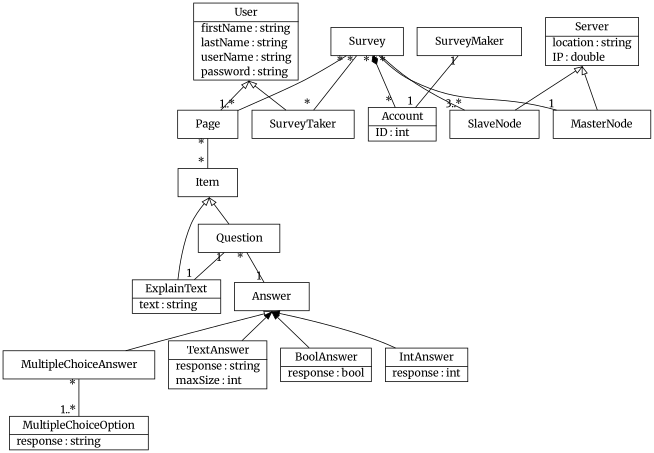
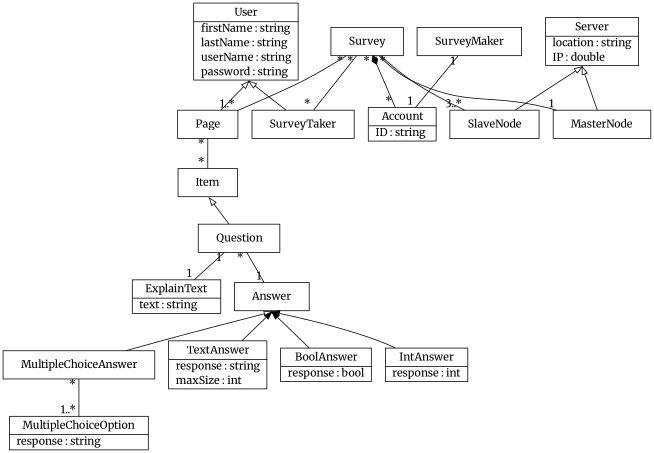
node "Account": text "ID : int" -> "ID : string"
edge "ExplainText" -> "Item": removed
